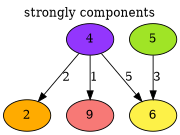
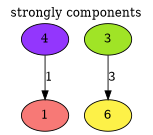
node "5": label "5" -> "3"
edge "4" -> "6": removed, label "5"
node "2": removed
node "9": label "9" -> "1"
